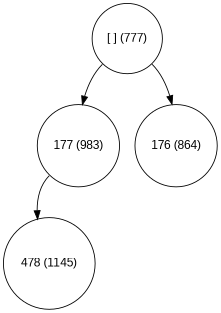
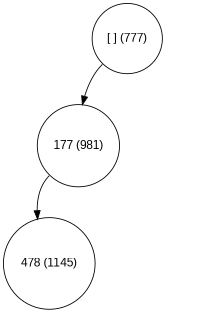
node "177 (983)": label "177 (983)" -> "177 (981)"
node "176 (864)": removed
